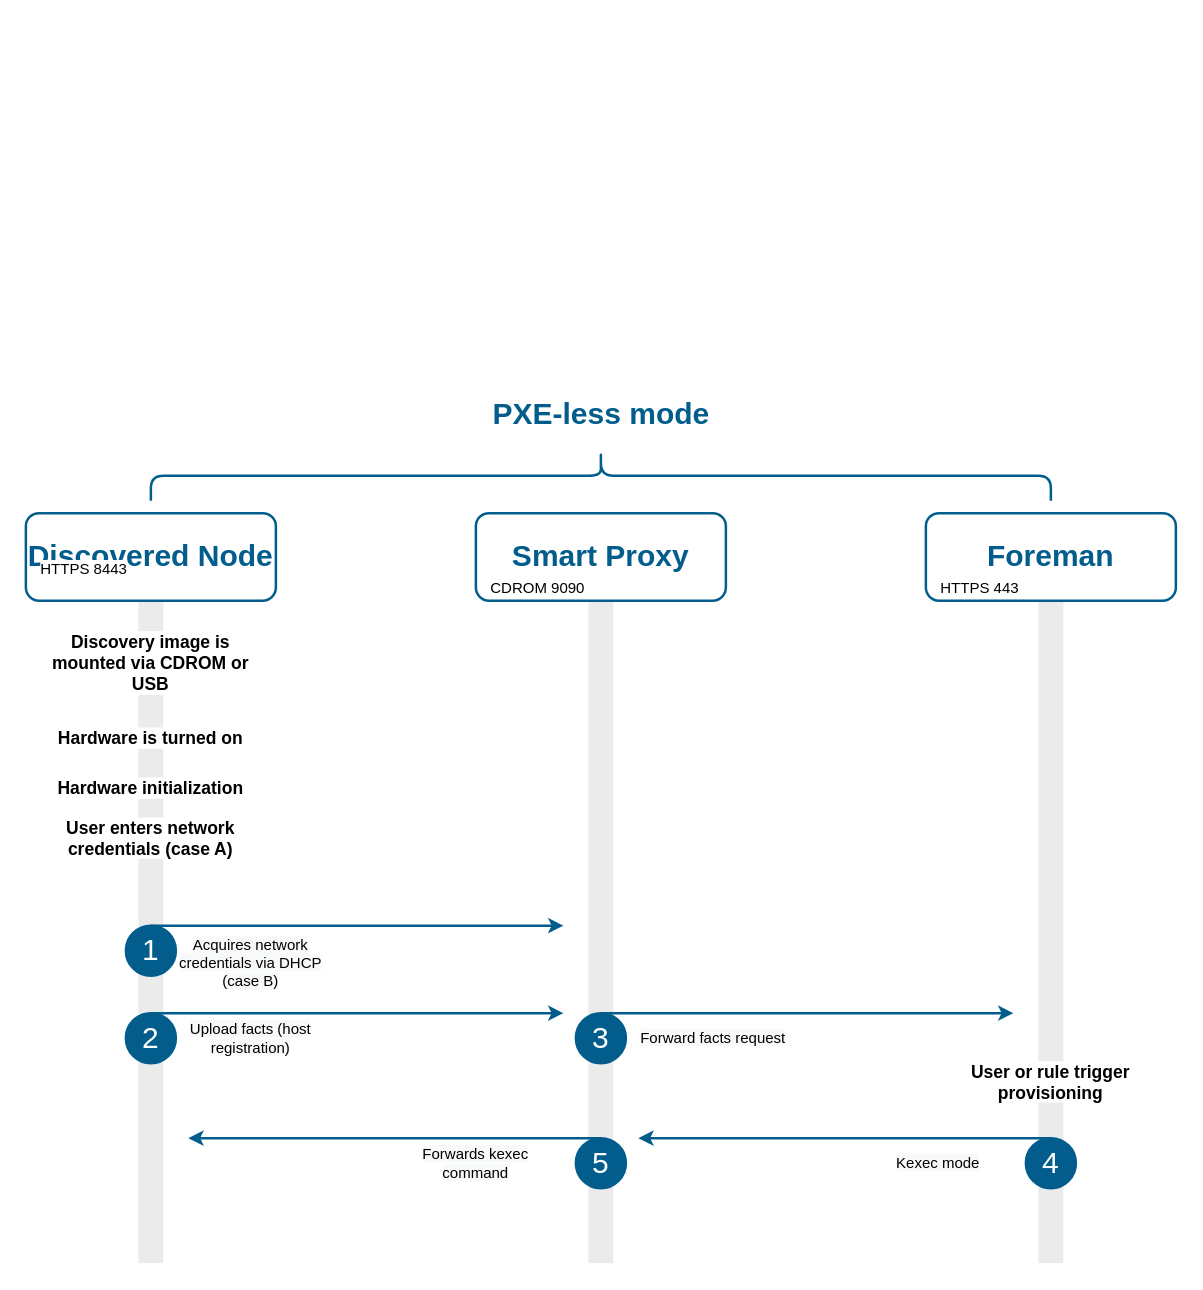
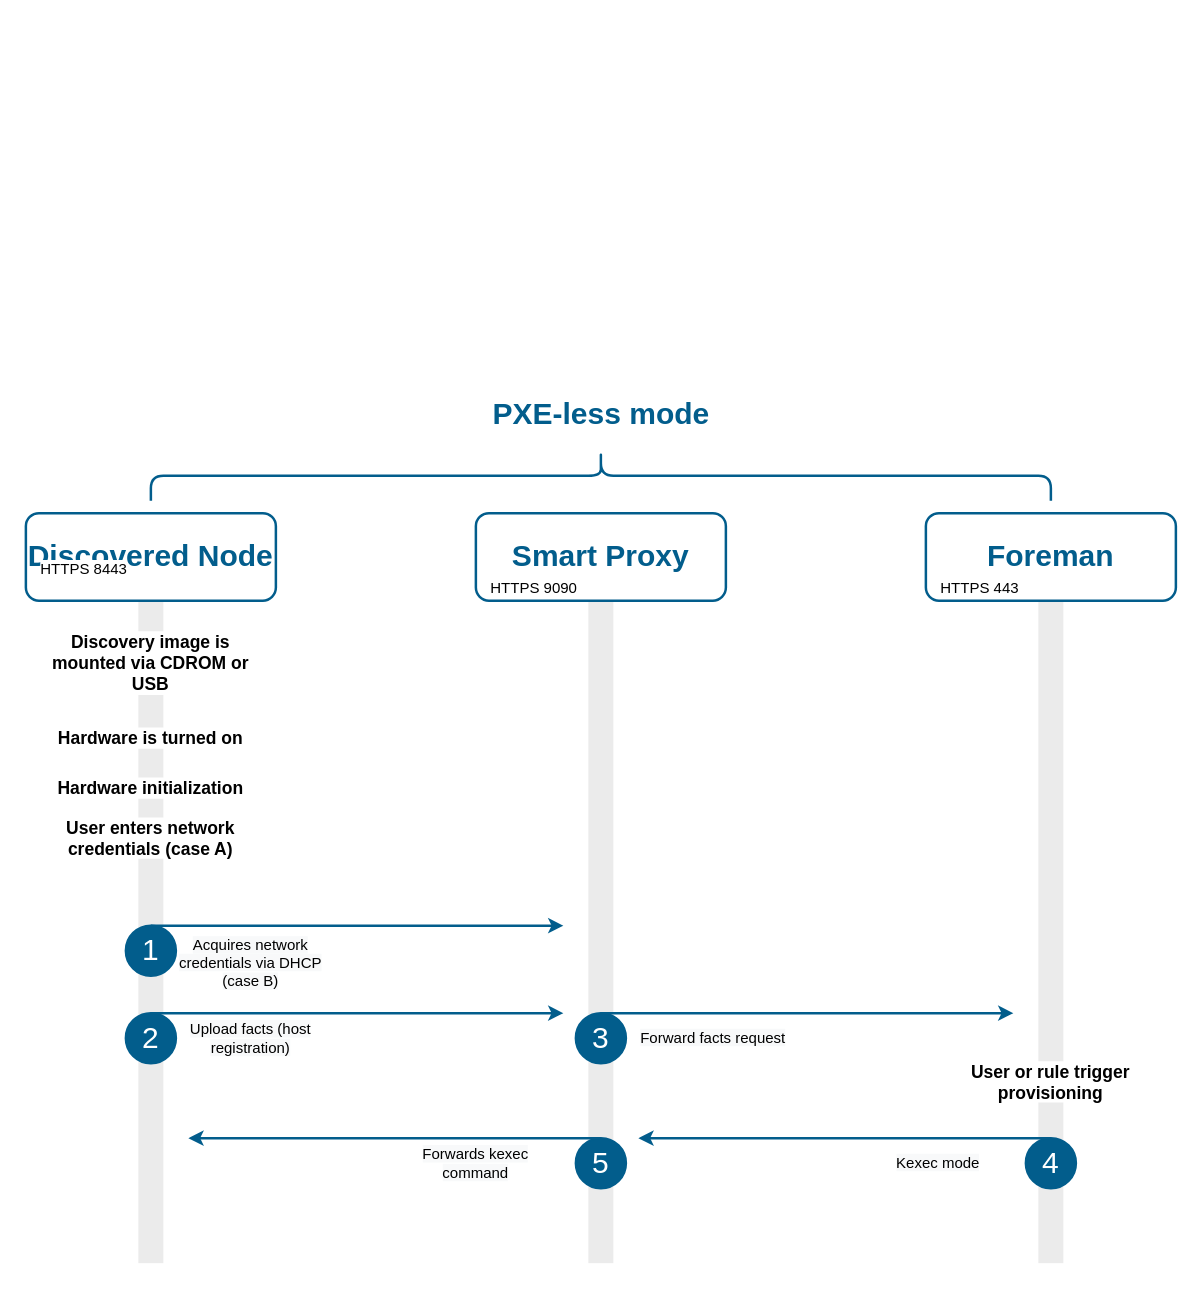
node "CDROM 9090": label "CDROM 9090" -> "HTTPS 9090"
